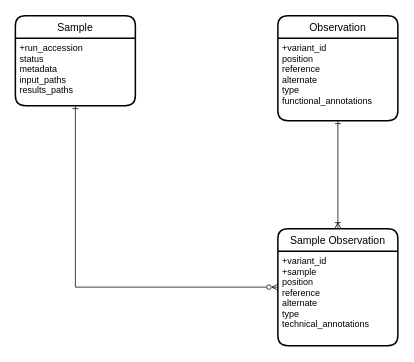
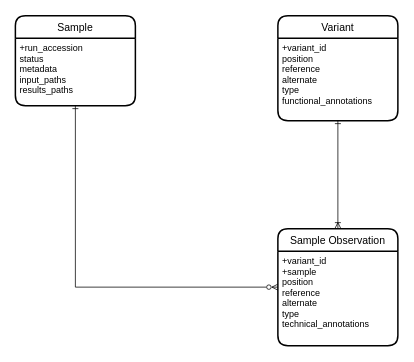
node "Observation": label "Observation" -> "Variant"
